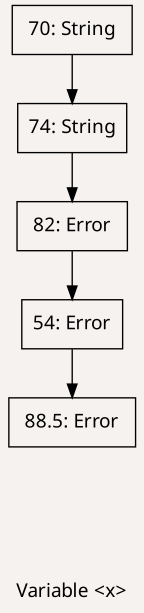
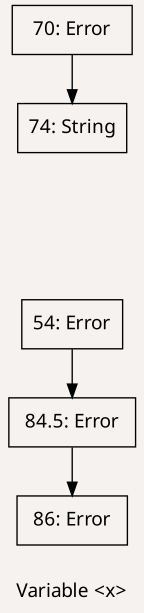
node "70: String": label "70: String" -> "70: Error"
node "82: Error": removed
node "88.5: Error": label "88.5: Error" -> "84.5: Error"
node "86: Error": added
